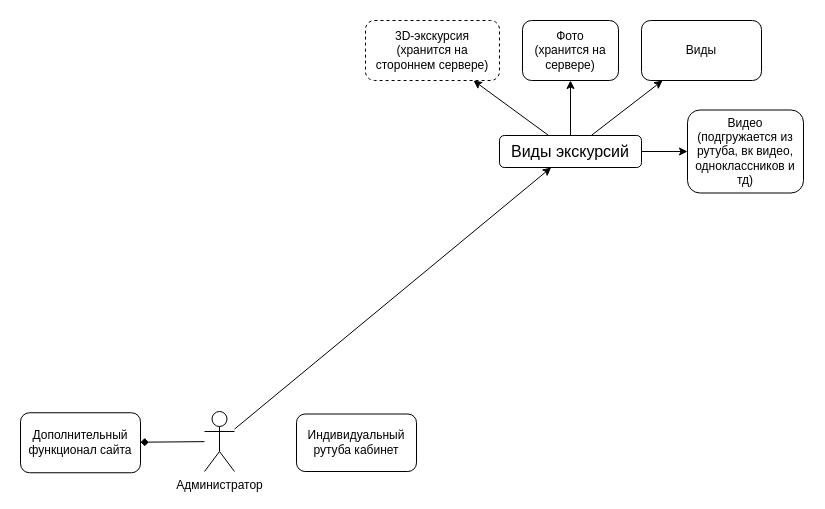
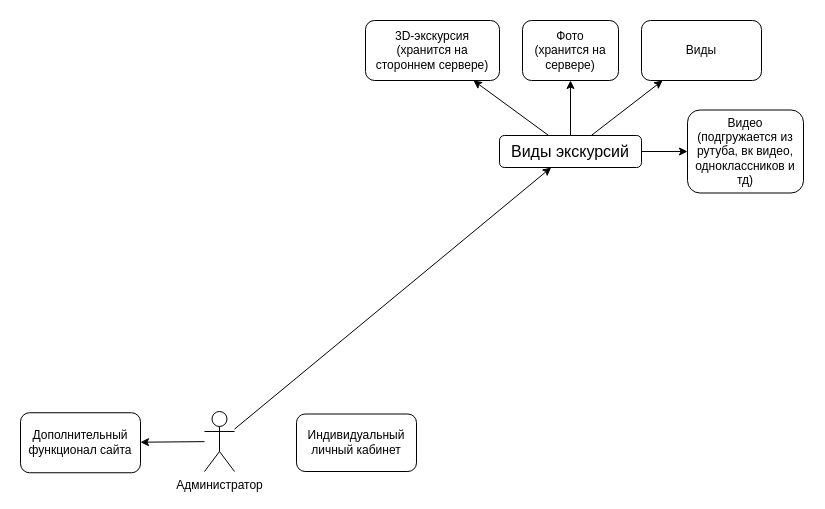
node "3D-экскурсия (хранится на стороннем сервере)": style dashed -> solid
edge "Администратор" -> "Дополнительный функционал сайта": arrowhead diamond -> classic
node "Индивидуальный рутуба кабинет": label "Индивидуальный рутуба кабинет" -> "Индивидуальный личный кабинет"
